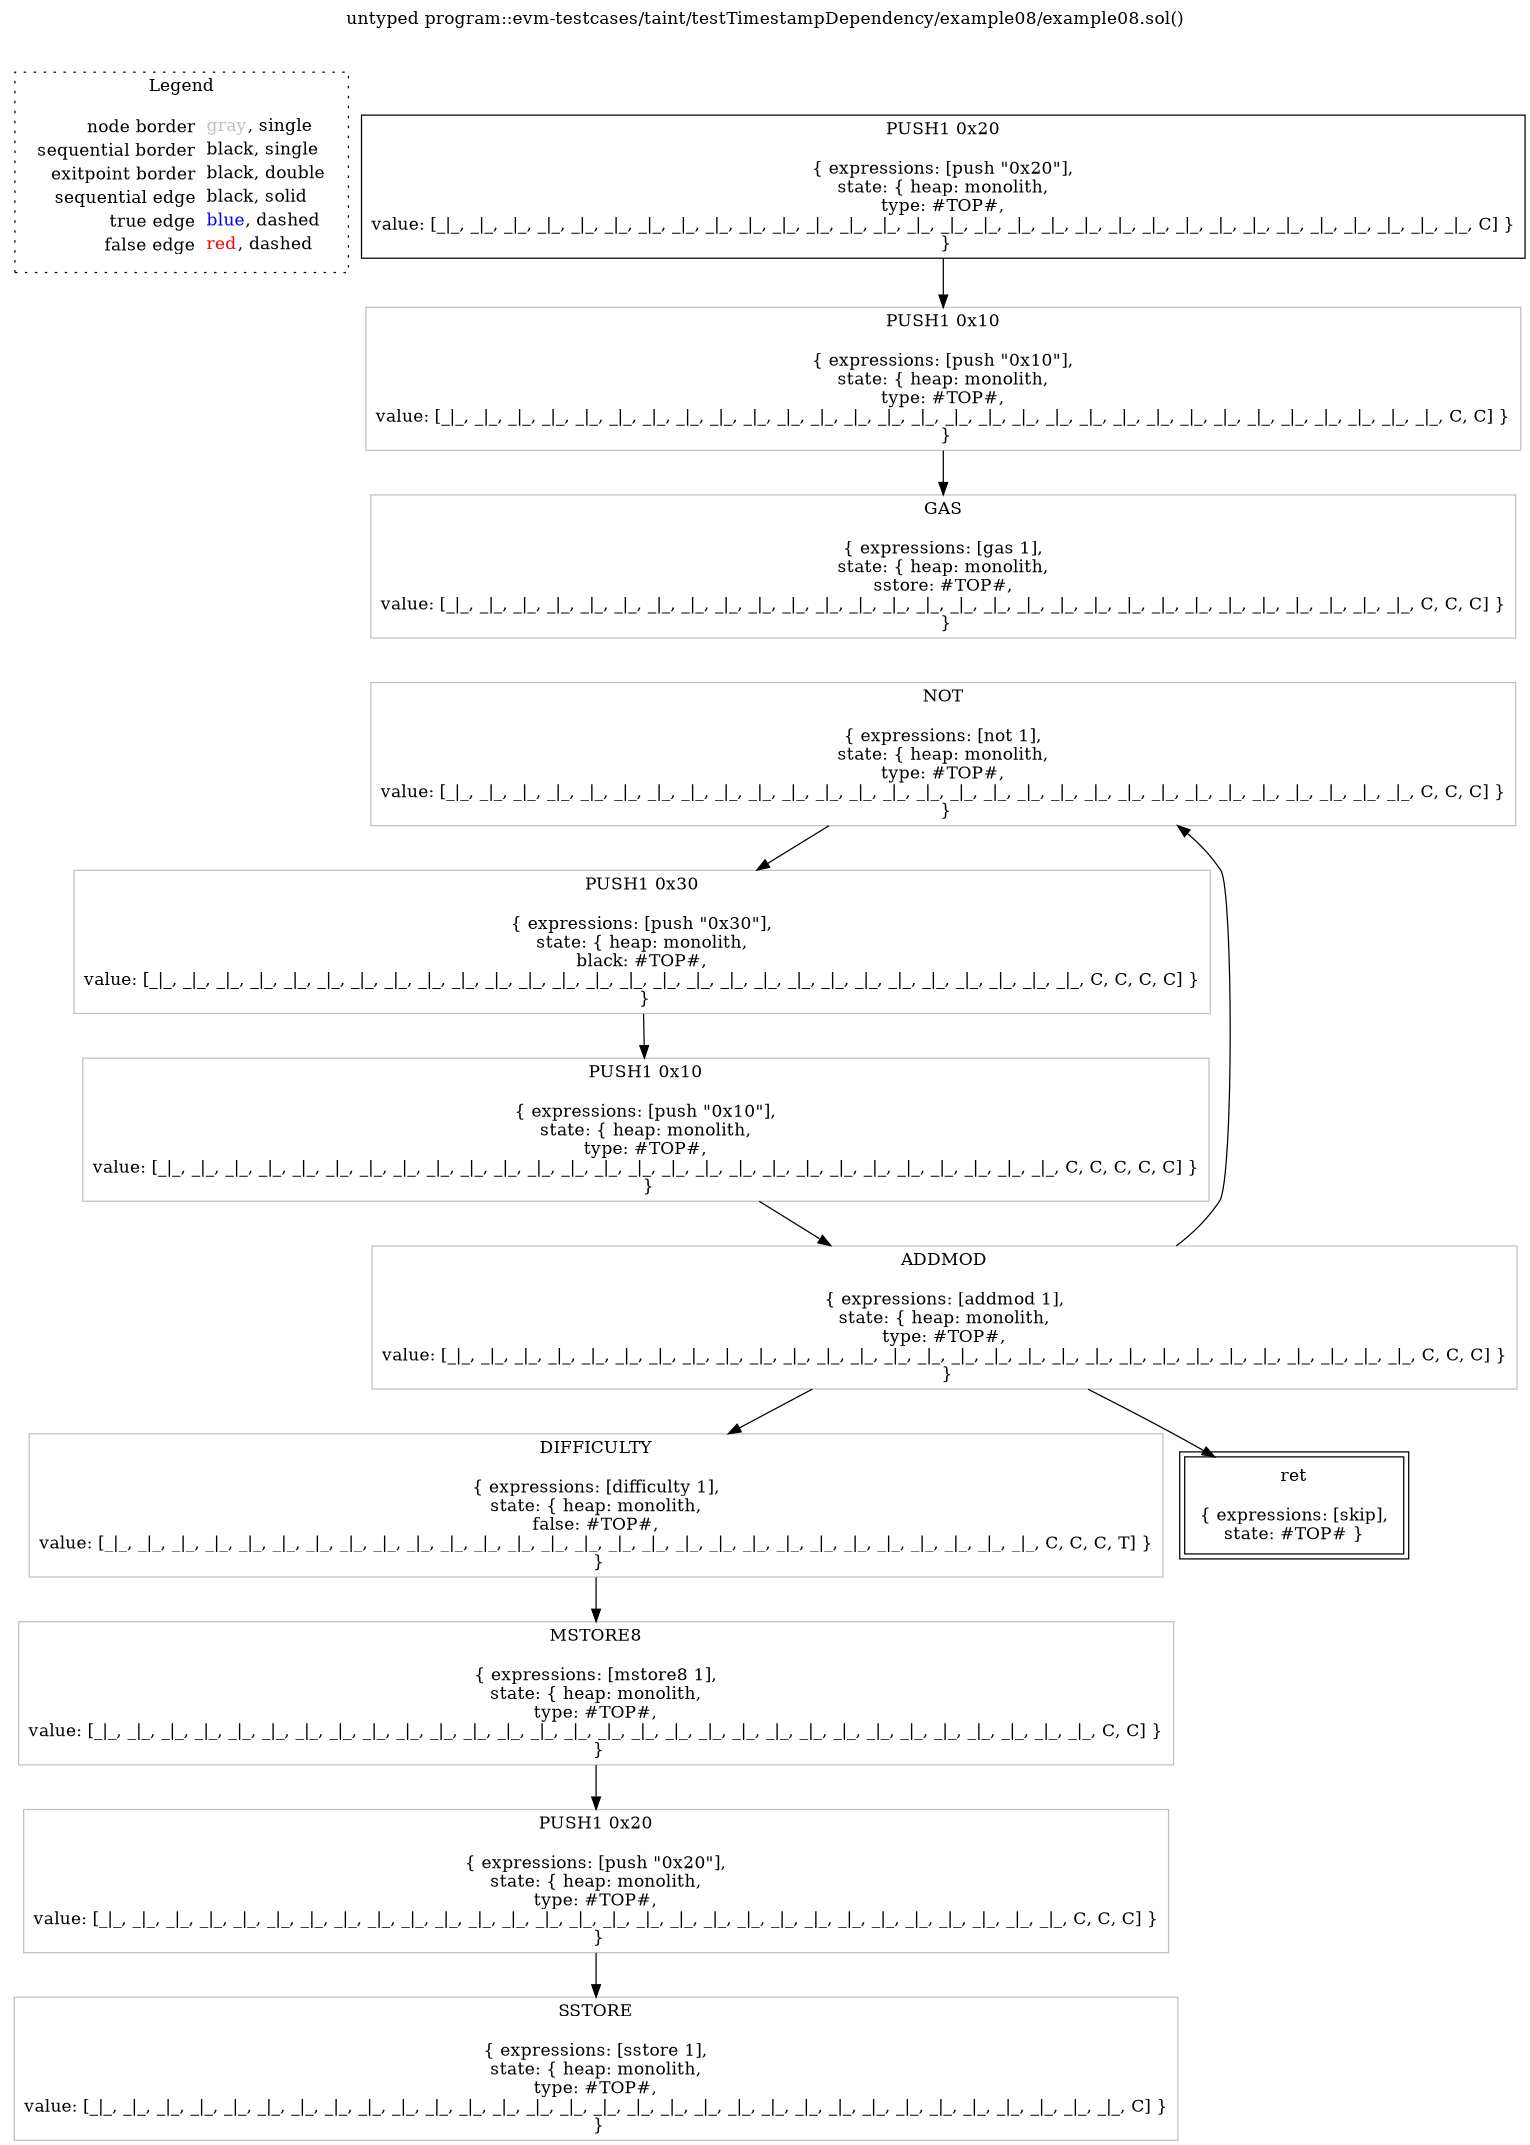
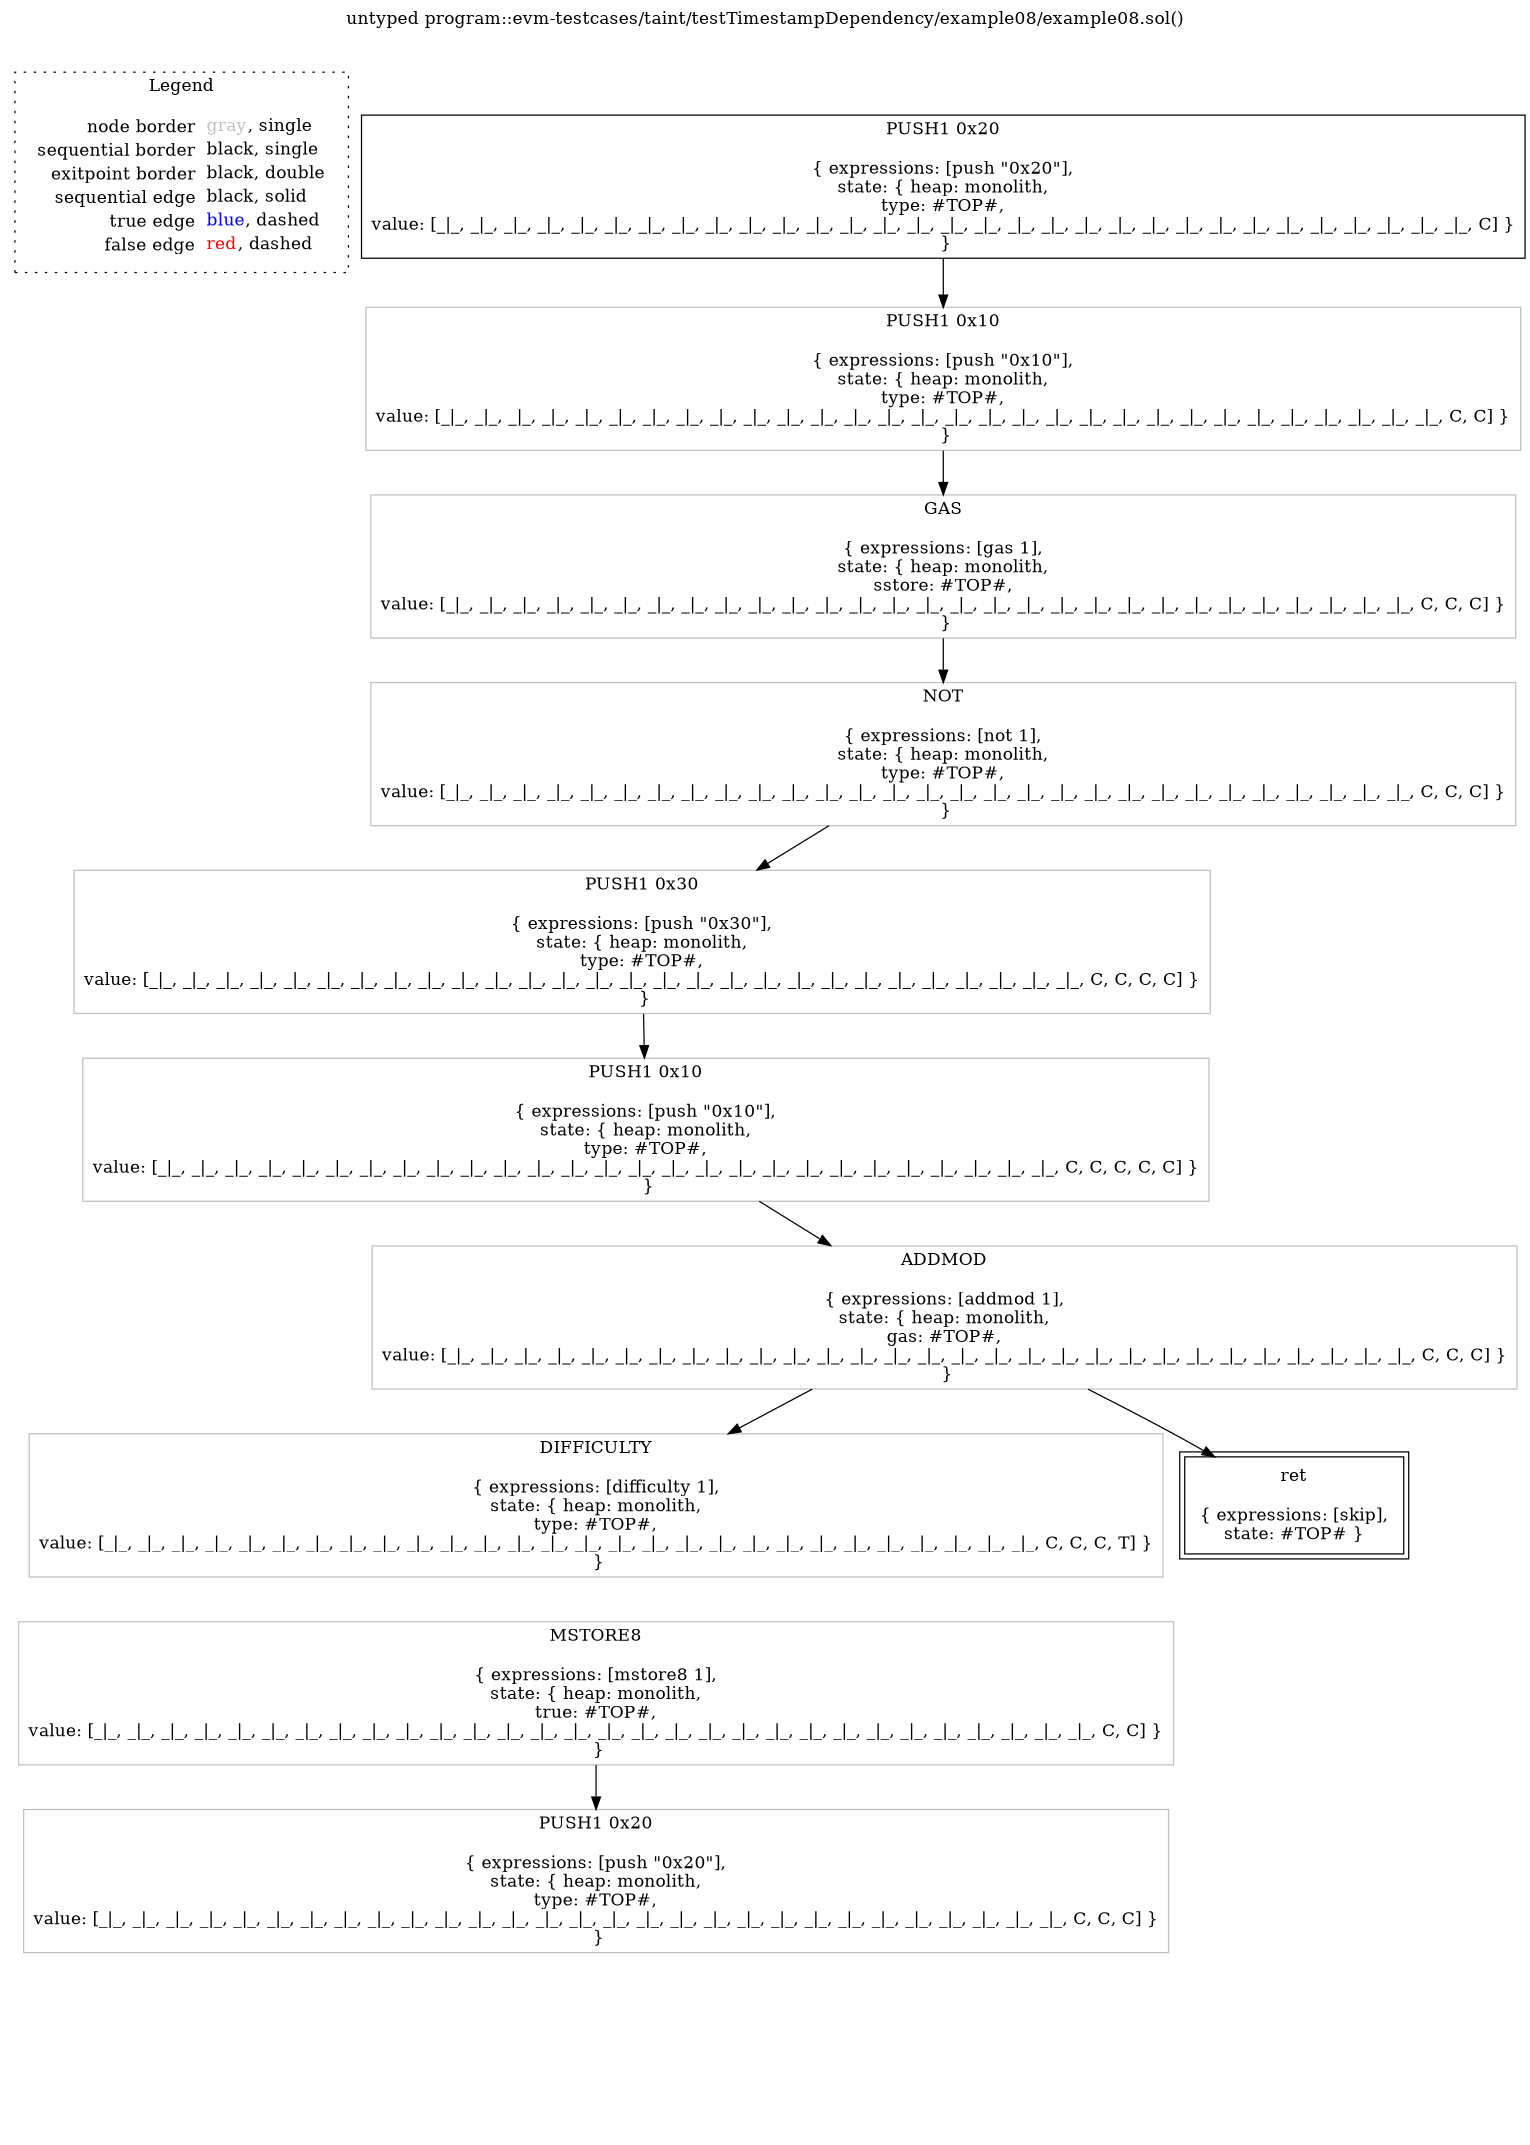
node "PUSH1 0x30": text "black: #TOP#," -> "type: #TOP#,"
edge "ADDMOD" -> "NOT": now "GAS" -> "NOT"
node "ADDMOD": text "type: #TOP#," -> "gas: #TOP#,"
node "DIFFICULTY": text "false: #TOP#," -> "type: #TOP#,"
edge "DIFFICULTY" -> "MSTORE8": removed
node "MSTORE8": text "type: #TOP#," -> "true: #TOP#,"
node "SSTORE": removed
